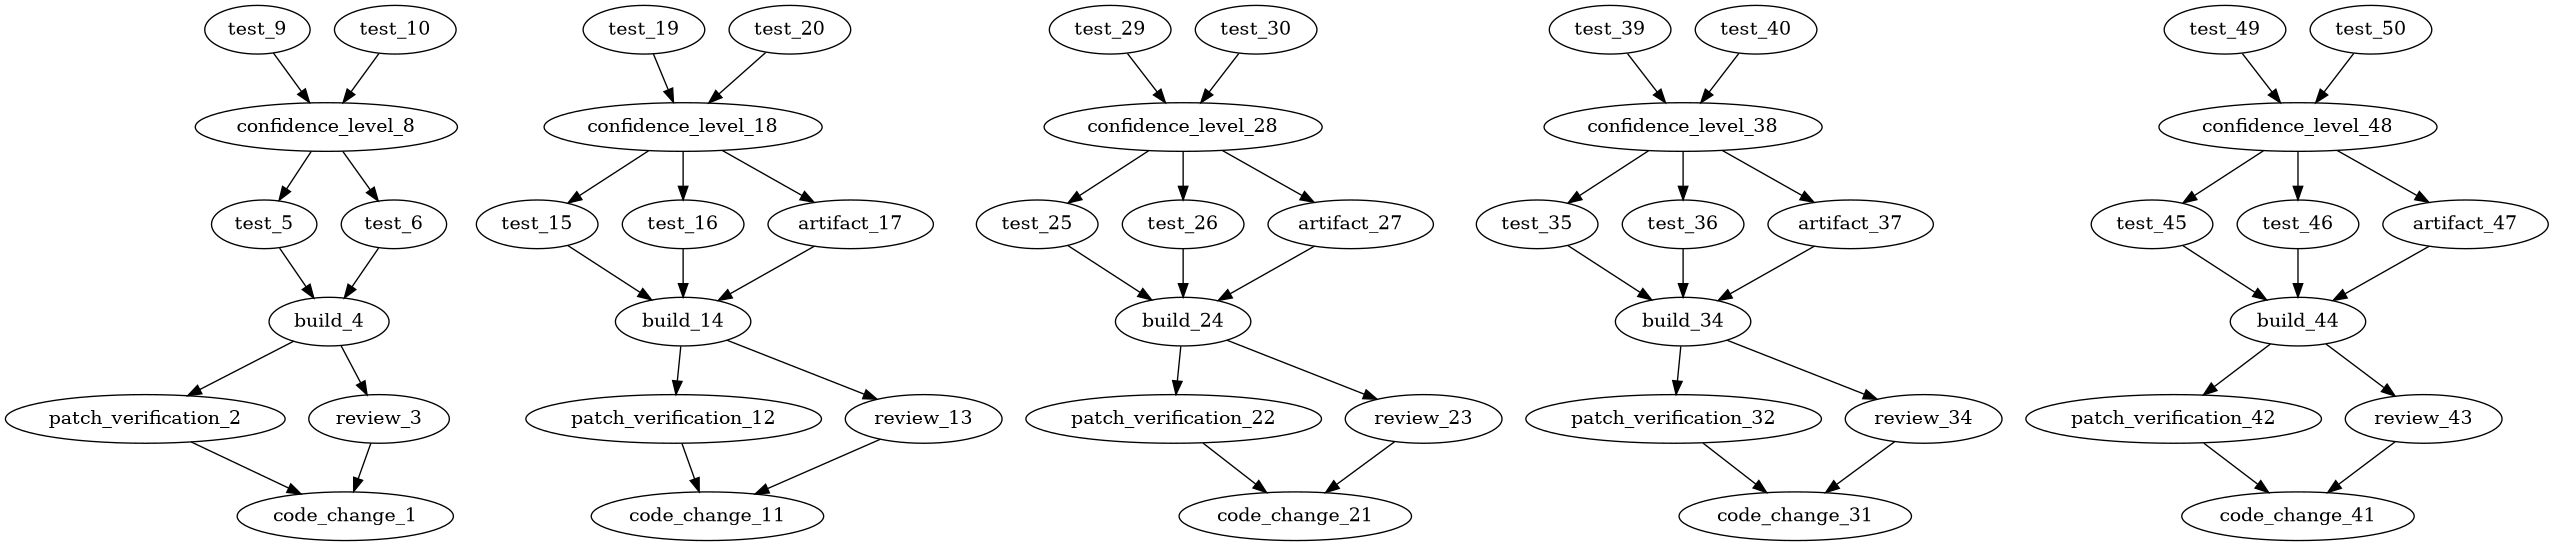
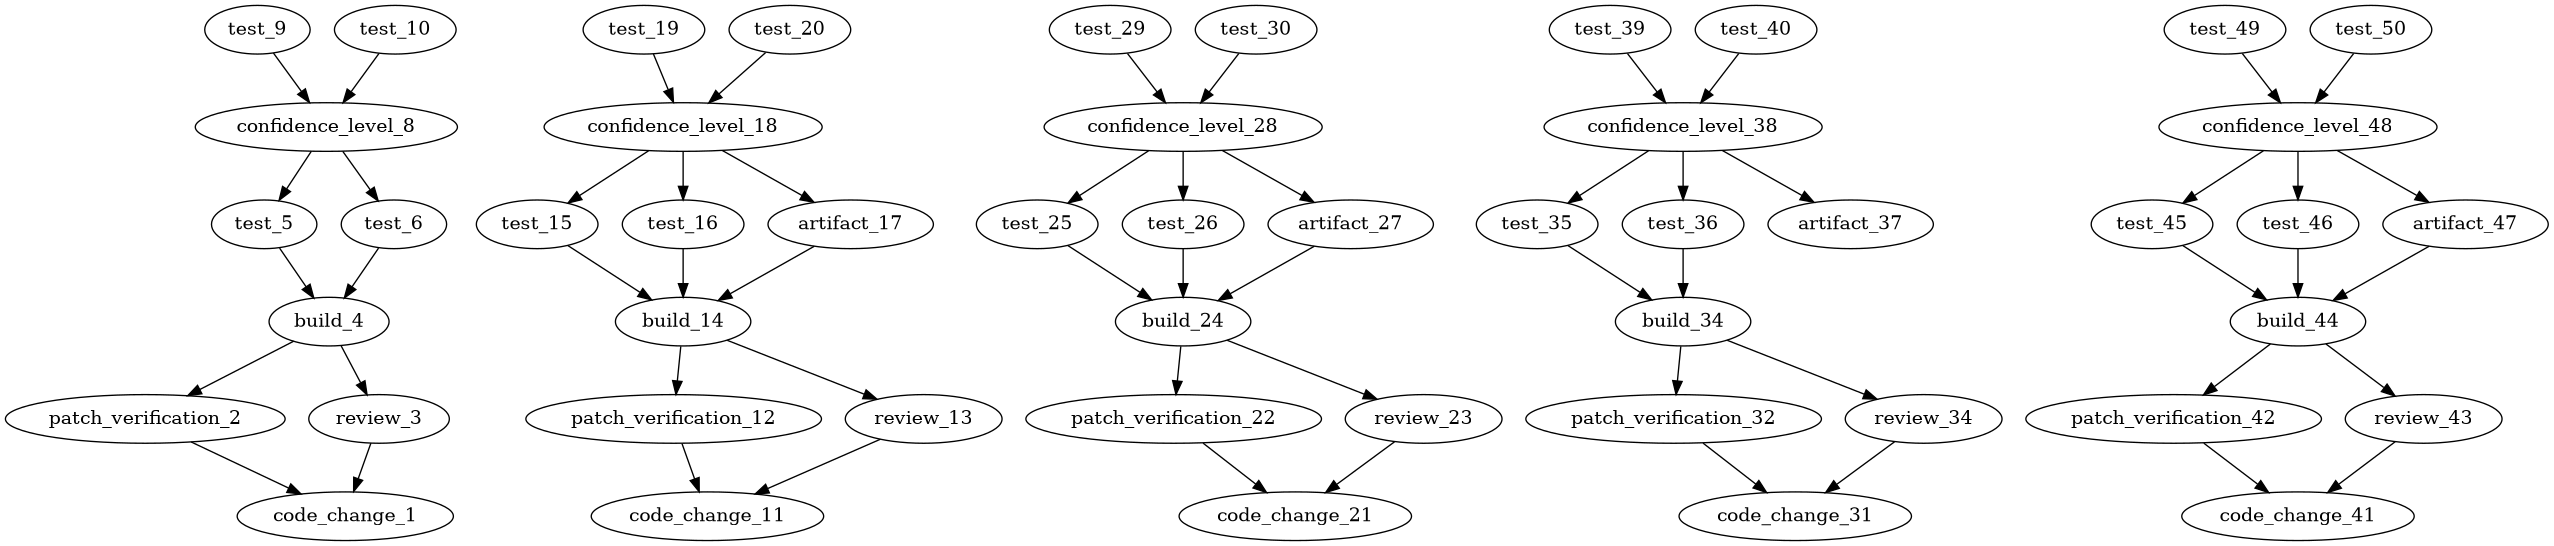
edge "artifact_37" -> "build_34": removed
